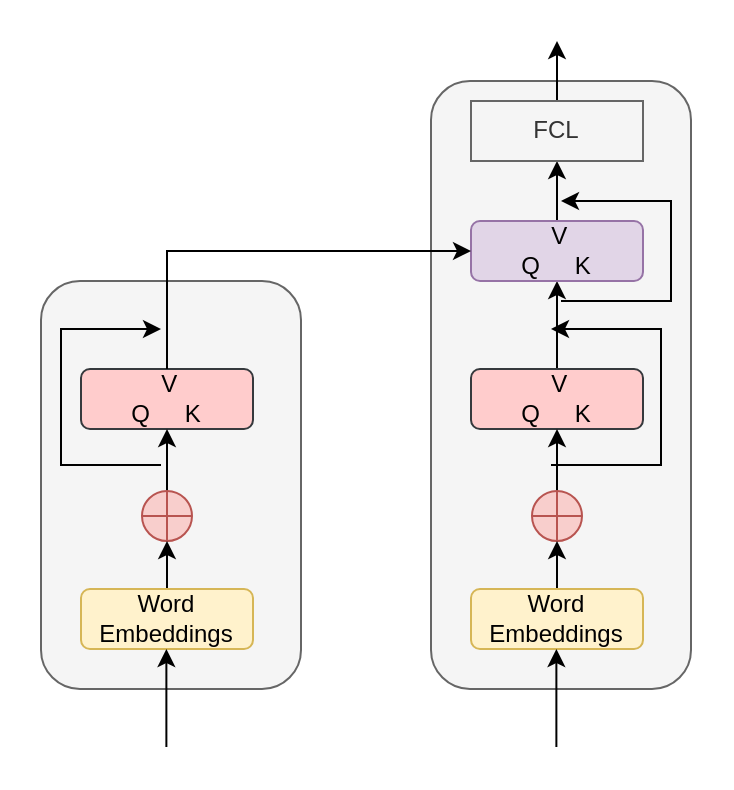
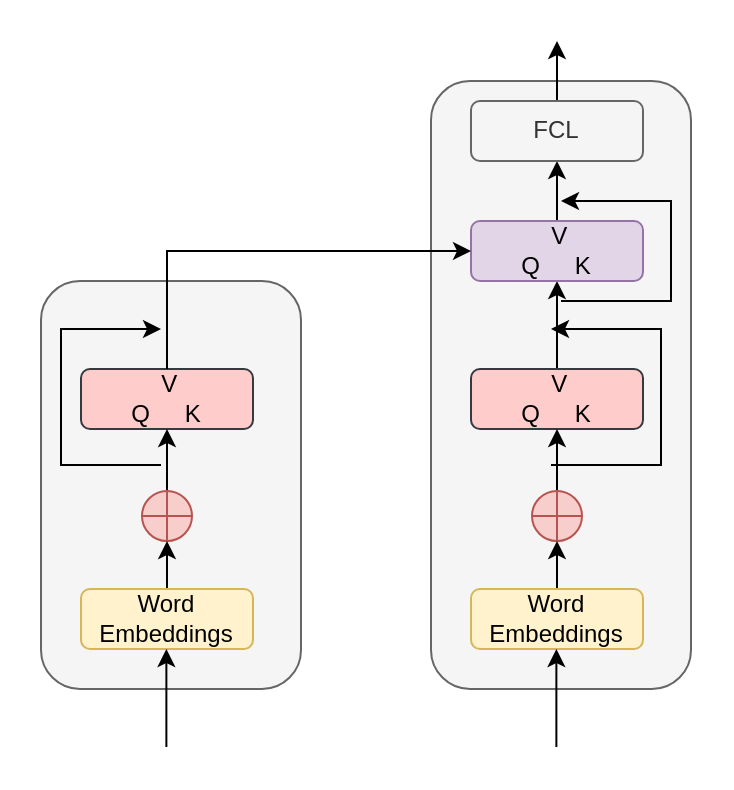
node "FCL": shape rectangle -> rounded rectangle
